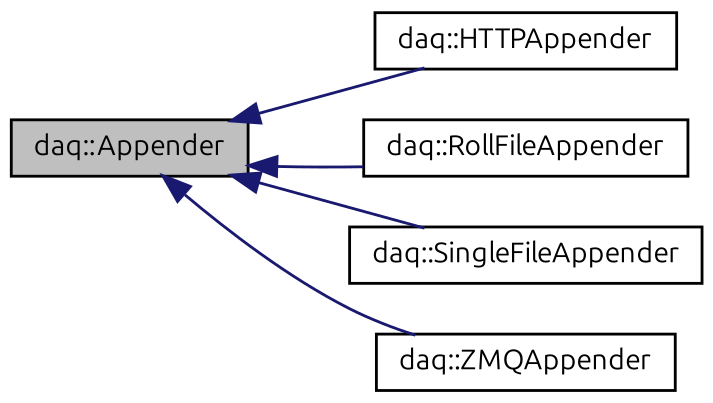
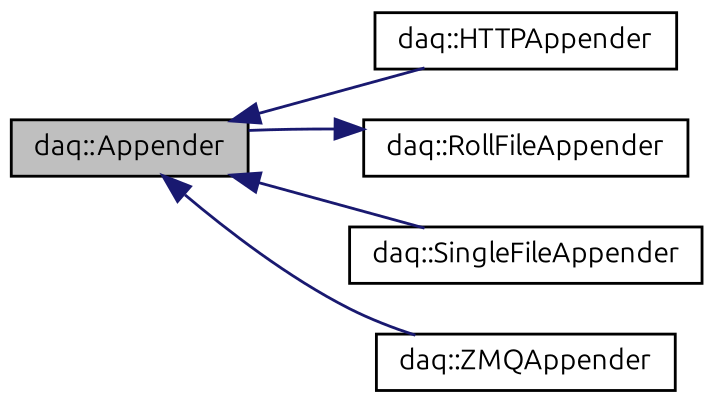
edge "daq::RollFileAppender" -> "daq::Appender": reversed
